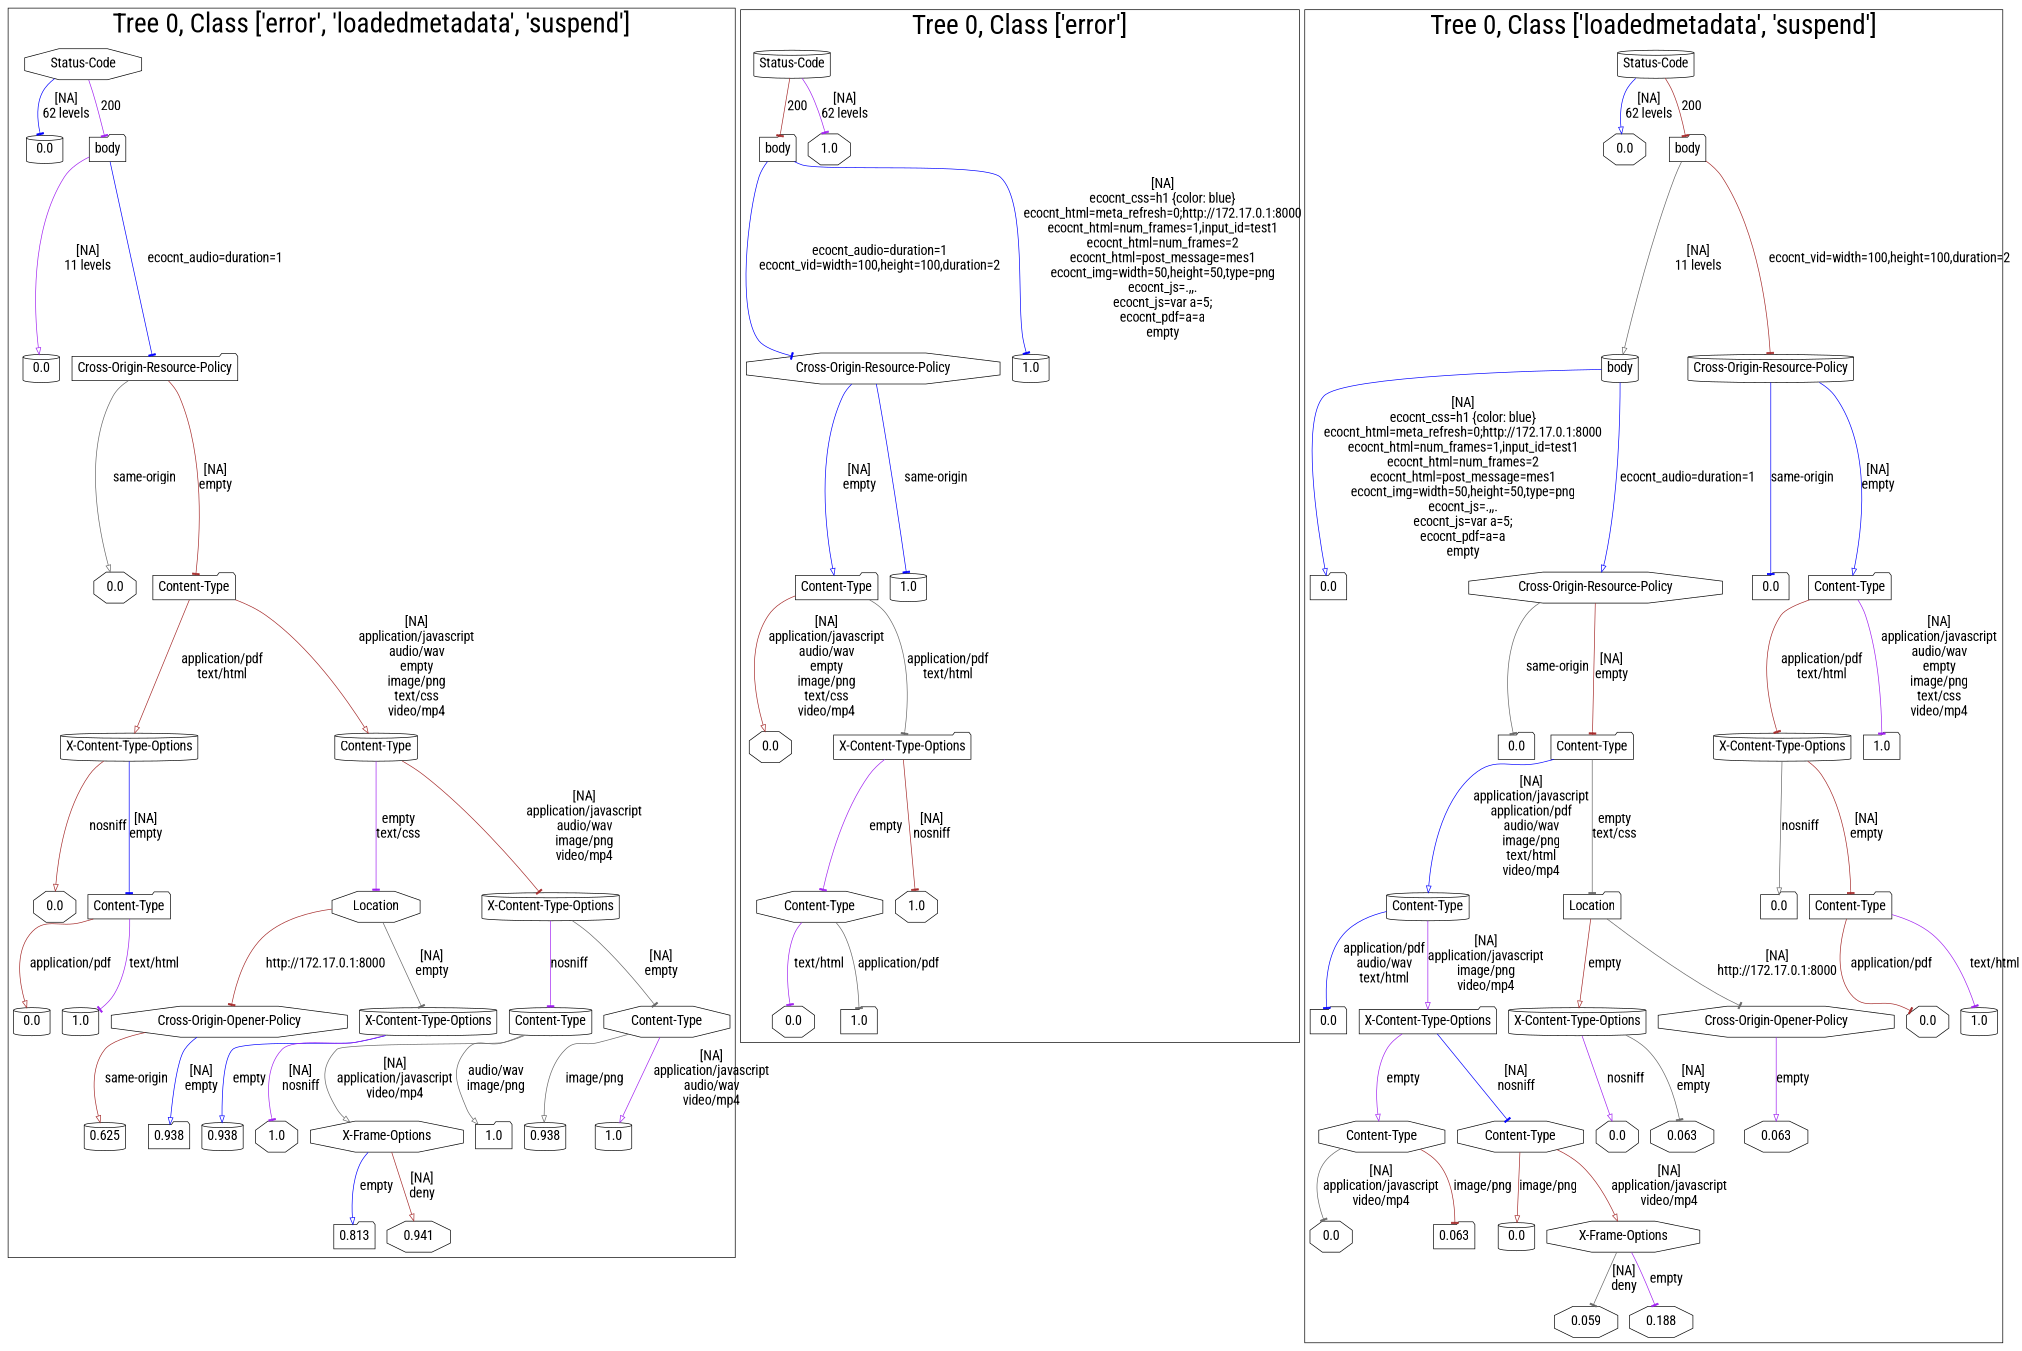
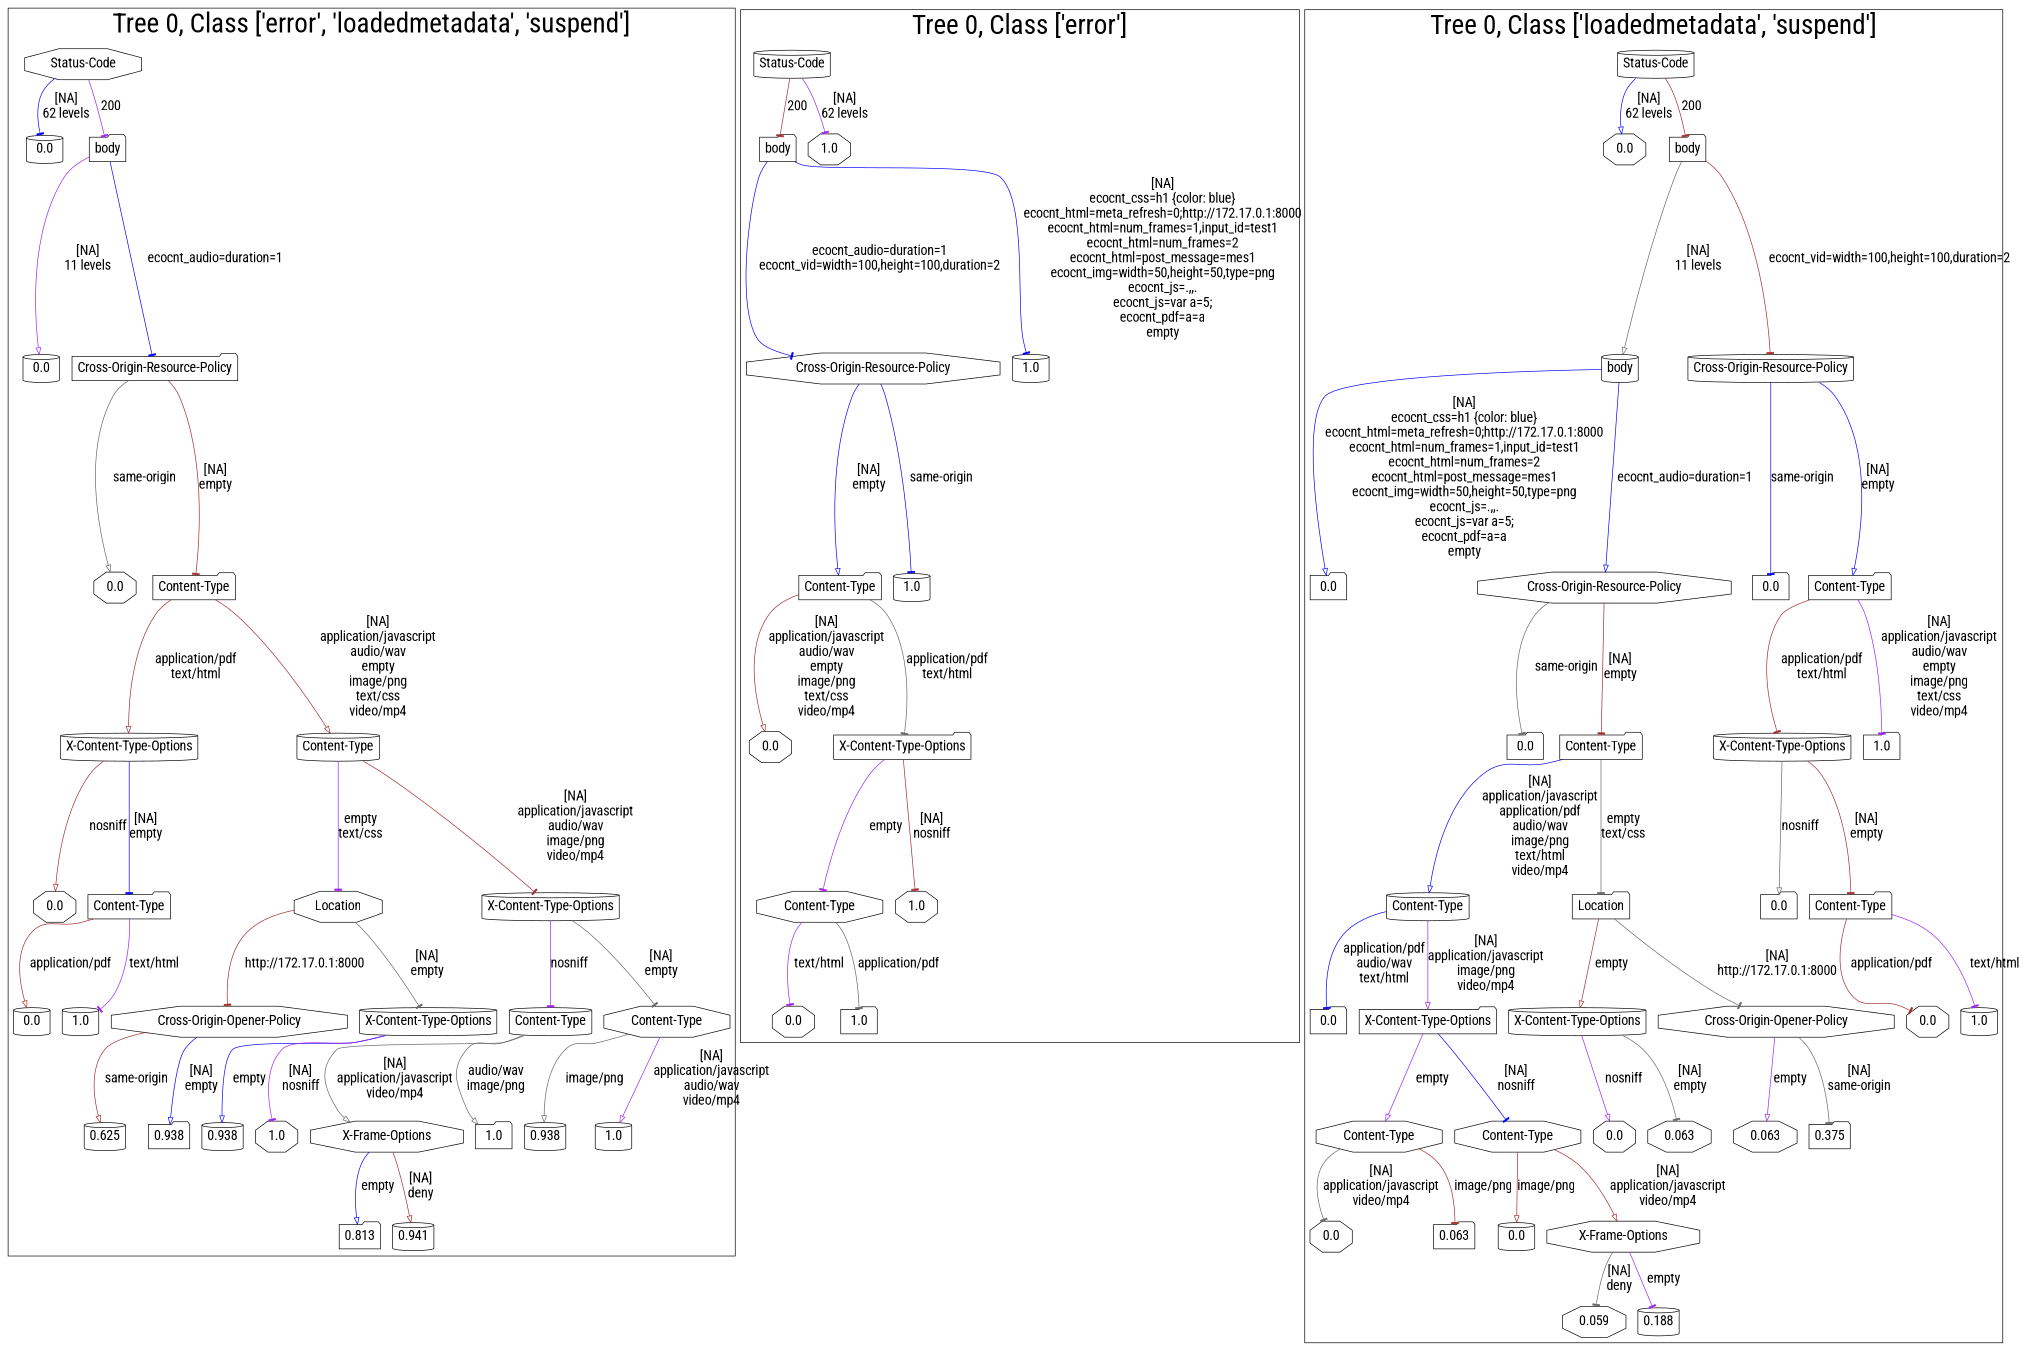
node "0.375": added
node "0.941": shape octagon -> cylinder
node "0.188": shape octagon -> cylinder
